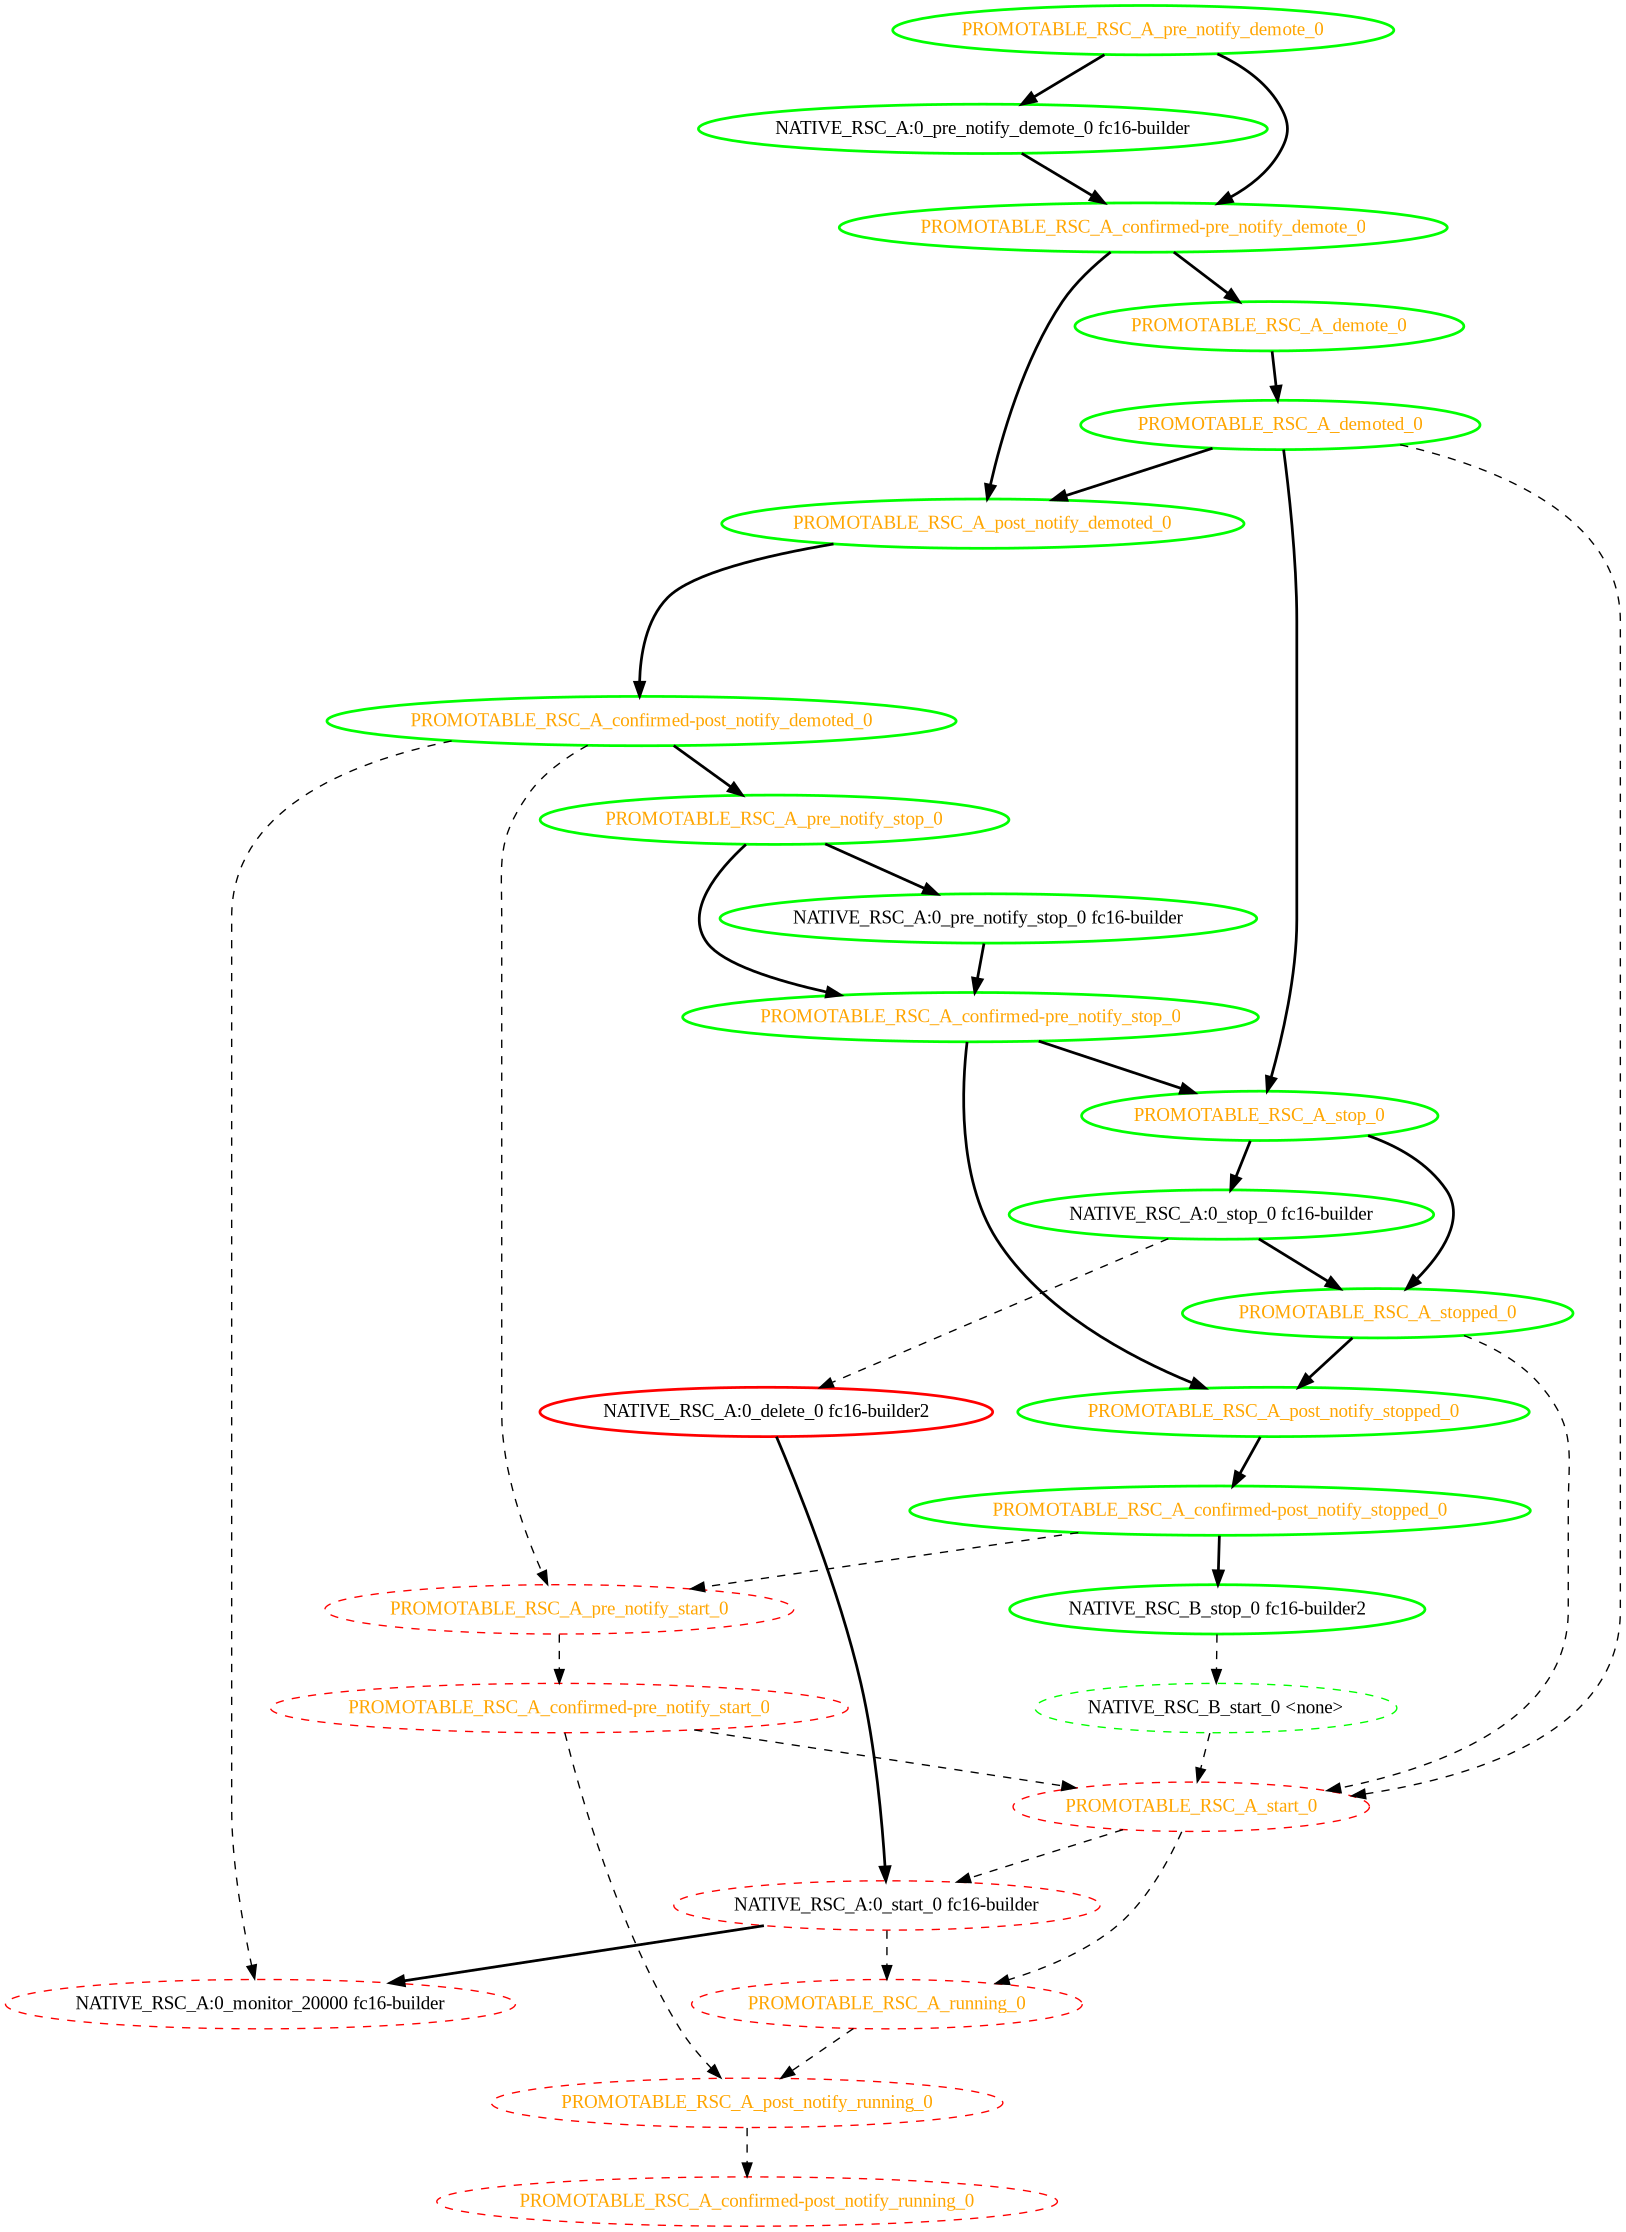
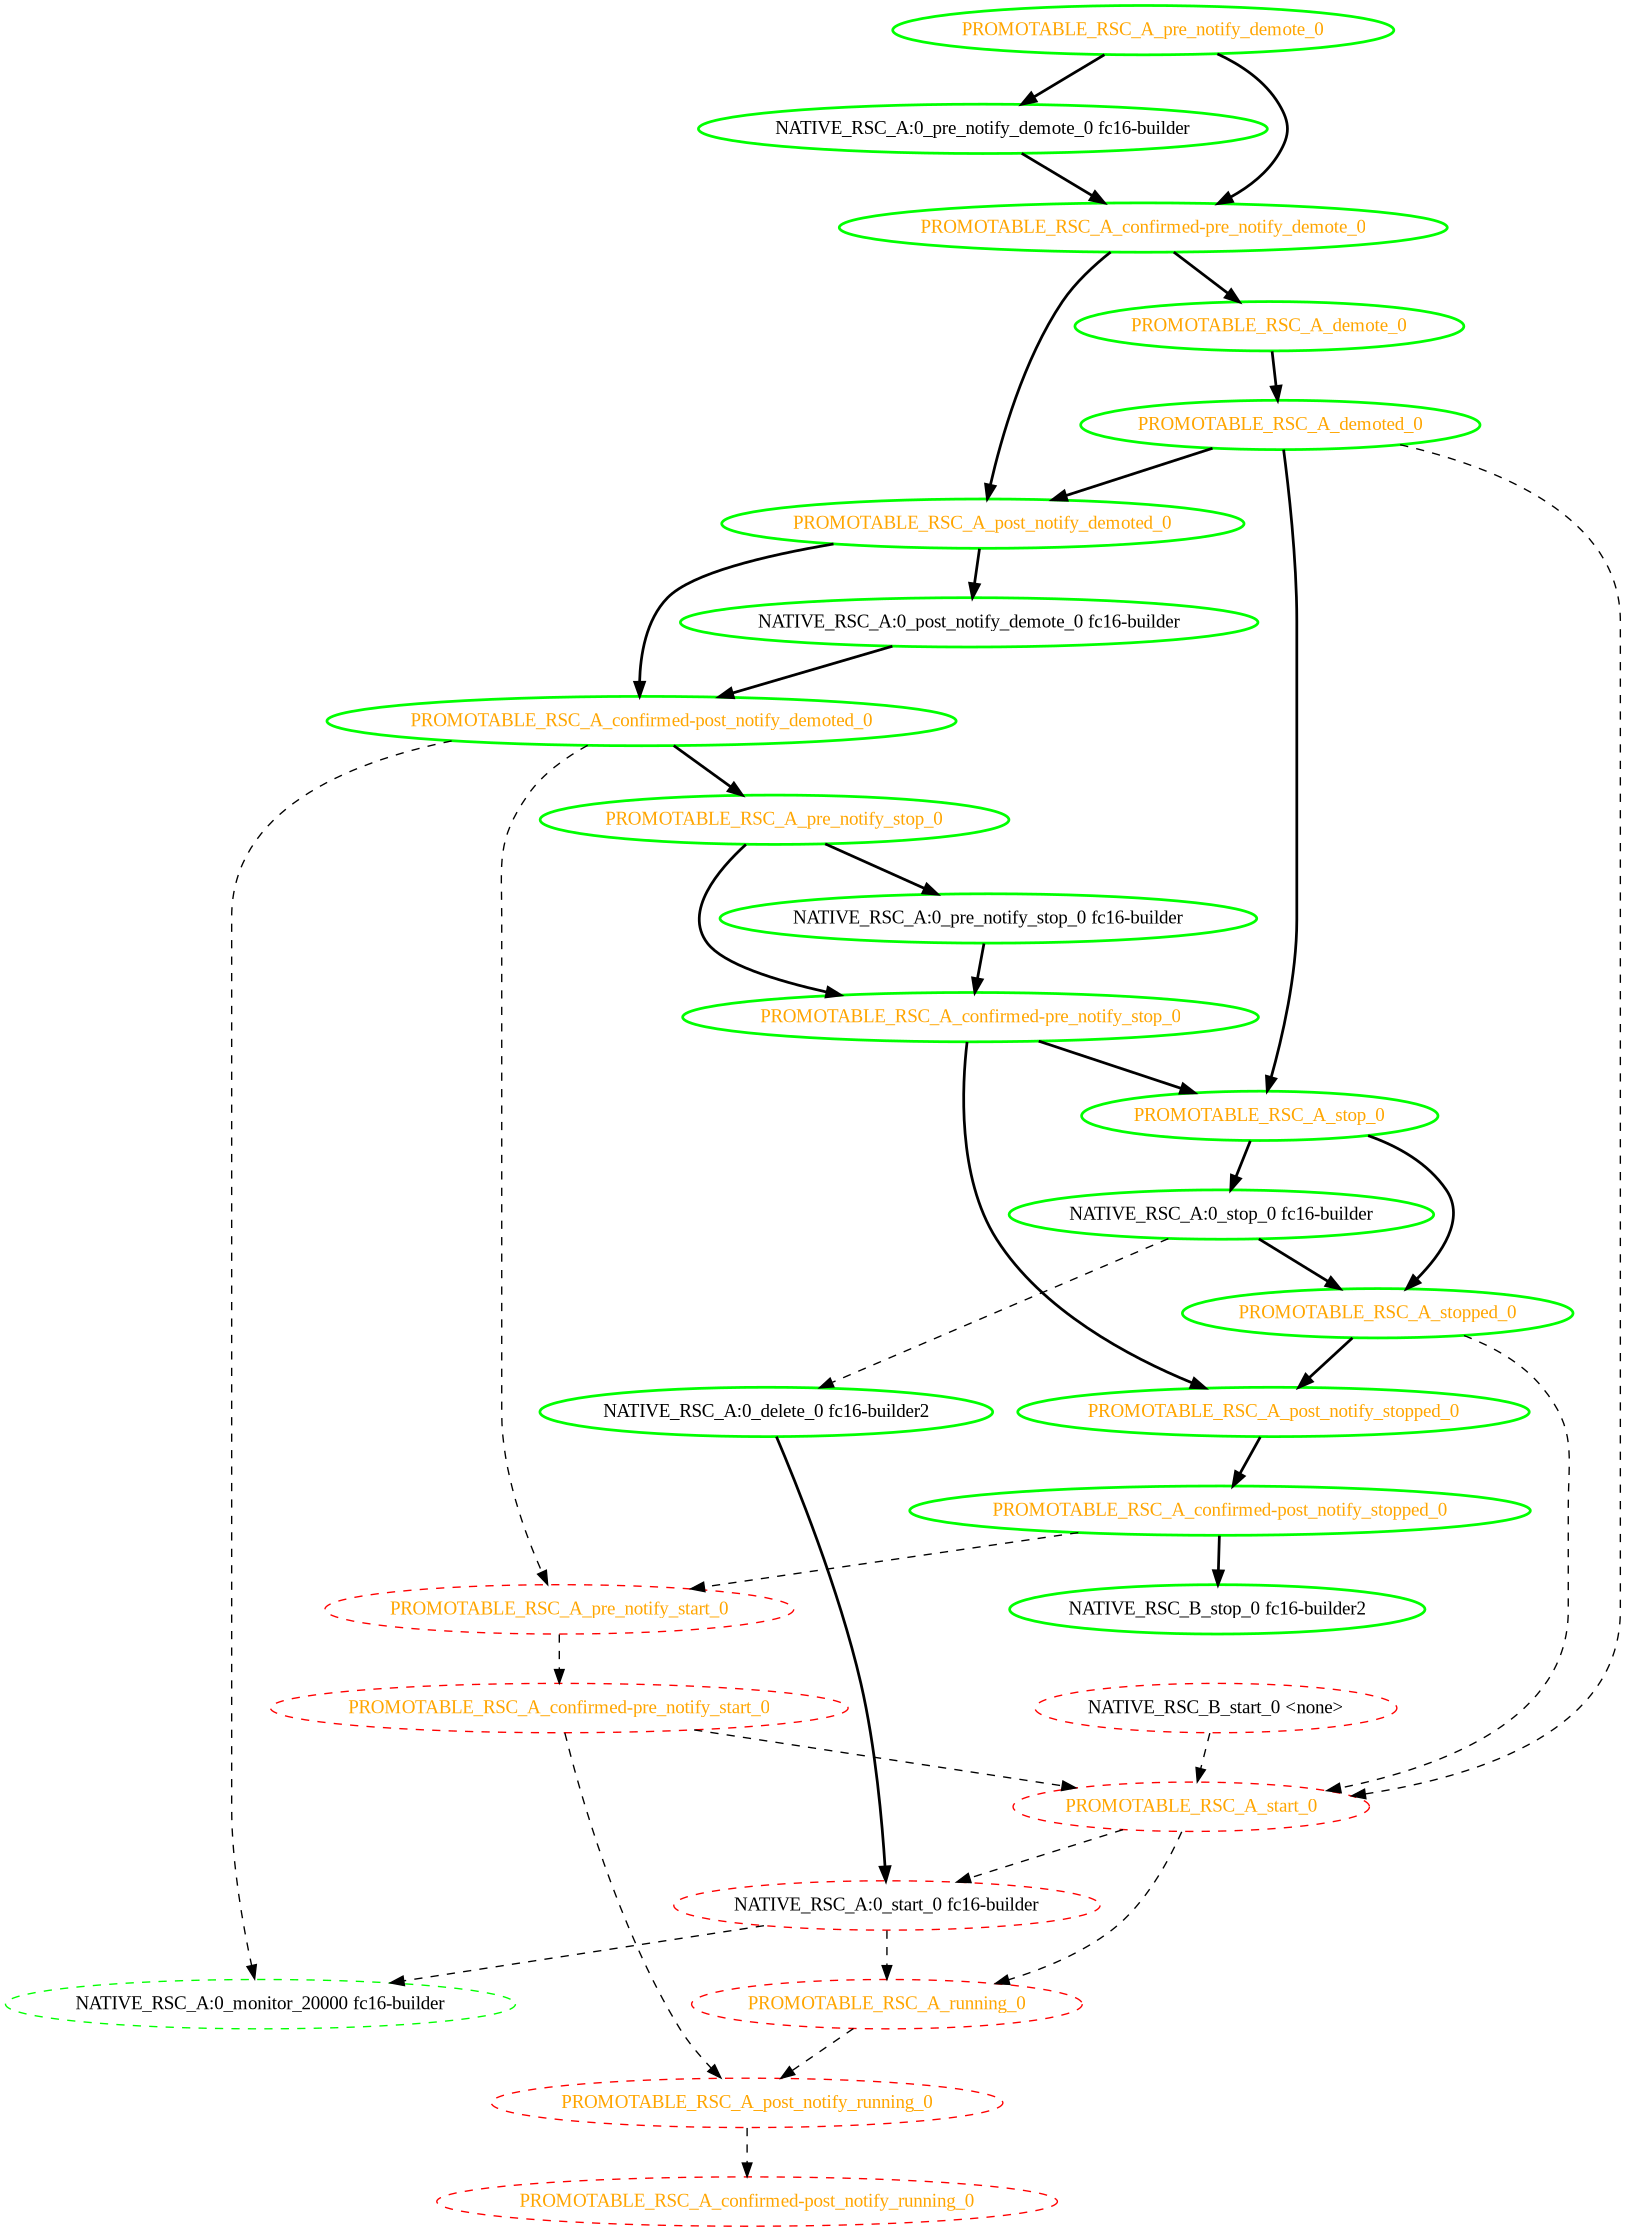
node "NATIVE_RSC_A:0_post_notify_demote_0 fc16-builder": added
node "NATIVE_RSC_A:0_delete_0 fc16-builder2": color red -> green
edge "NATIVE_RSC_B_stop_0 fc16-builder2" -> "NATIVE_RSC_B_start_0 <none>": removed
node "NATIVE_RSC_B_start_0 <none>": color green -> red
edge "NATIVE_RSC_A:0_start_0 fc16-builder" -> "NATIVE_RSC_A:0_monitor_20000 fc16-builder": style bold -> dashed
node "NATIVE_RSC_A:0_monitor_20000 fc16-builder": color red -> green
